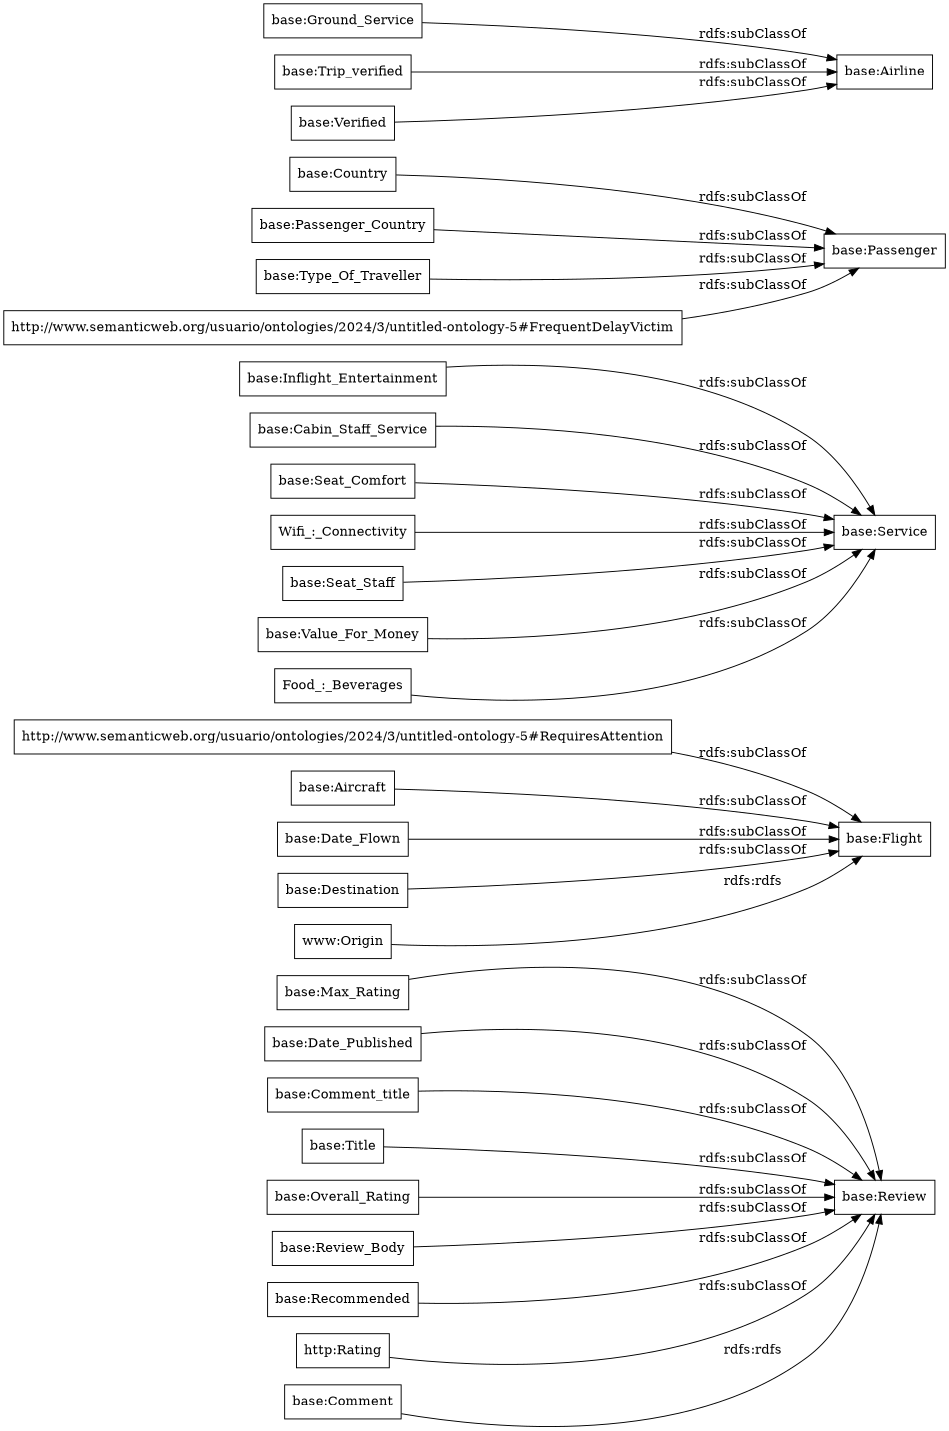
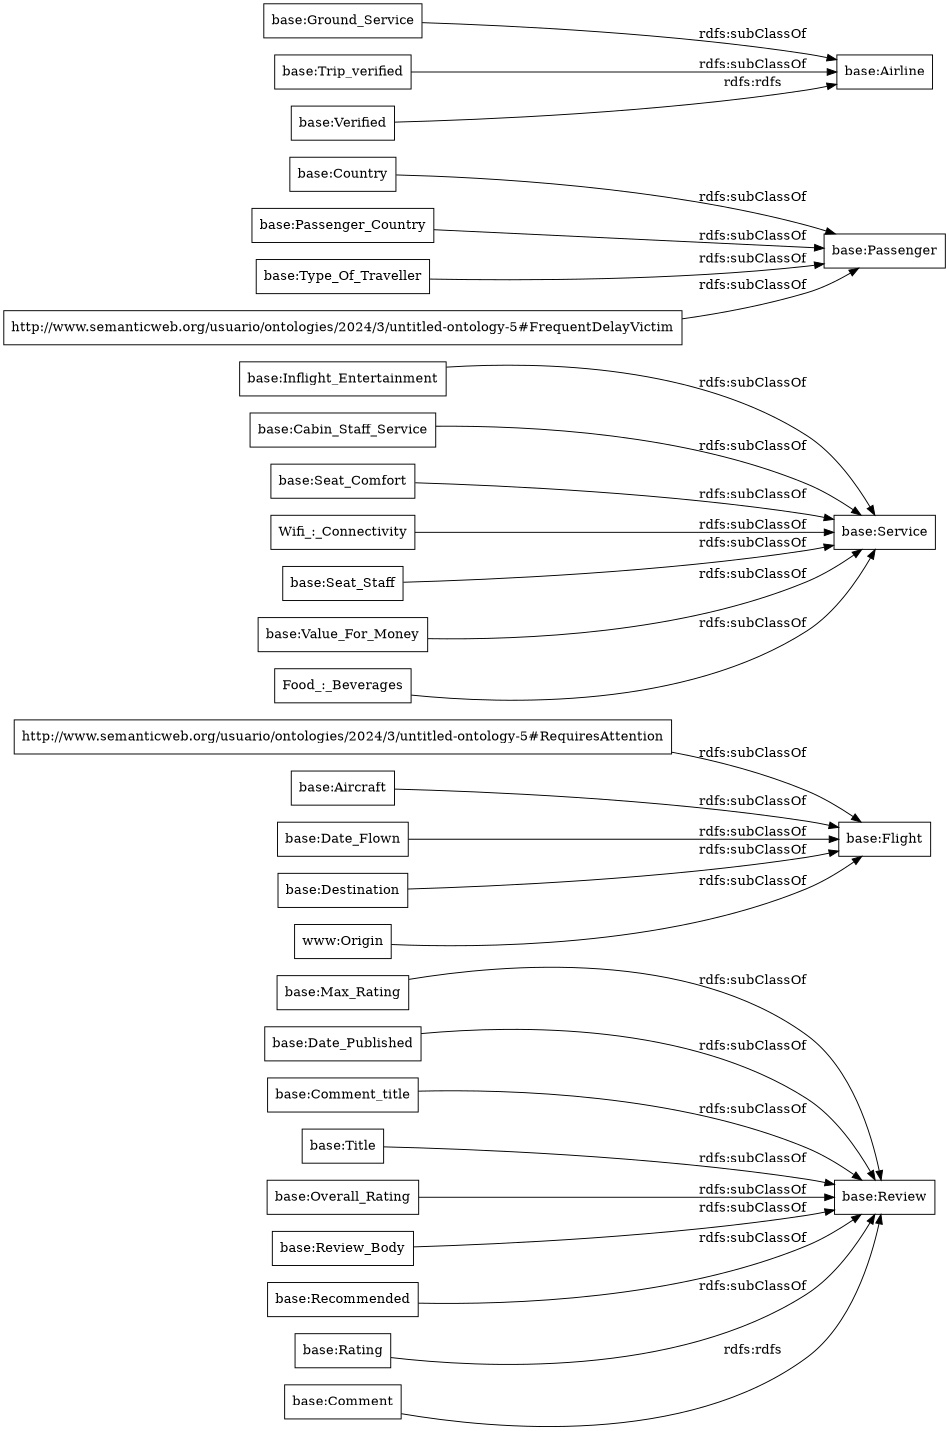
edge "base:Verified" -> "base:Airline": label "rdfs:subClassOf" -> "rdfs:rdfs"
edge "www:Origin" -> "base:Flight": label "rdfs:rdfs" -> "rdfs:subClassOf"
node "http:Rating": label "http:Rating" -> "base:Rating"
